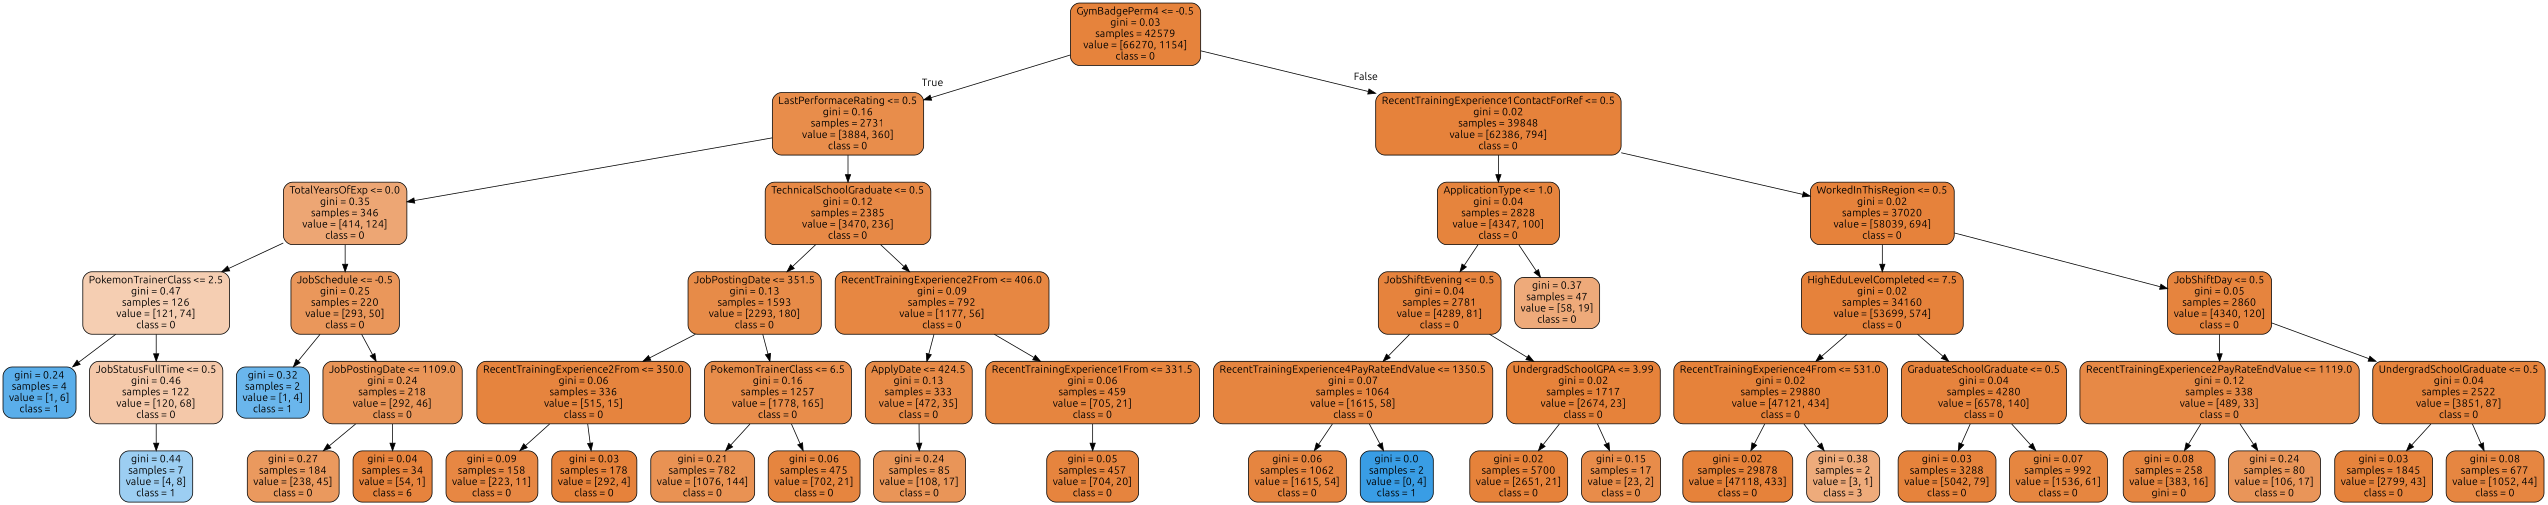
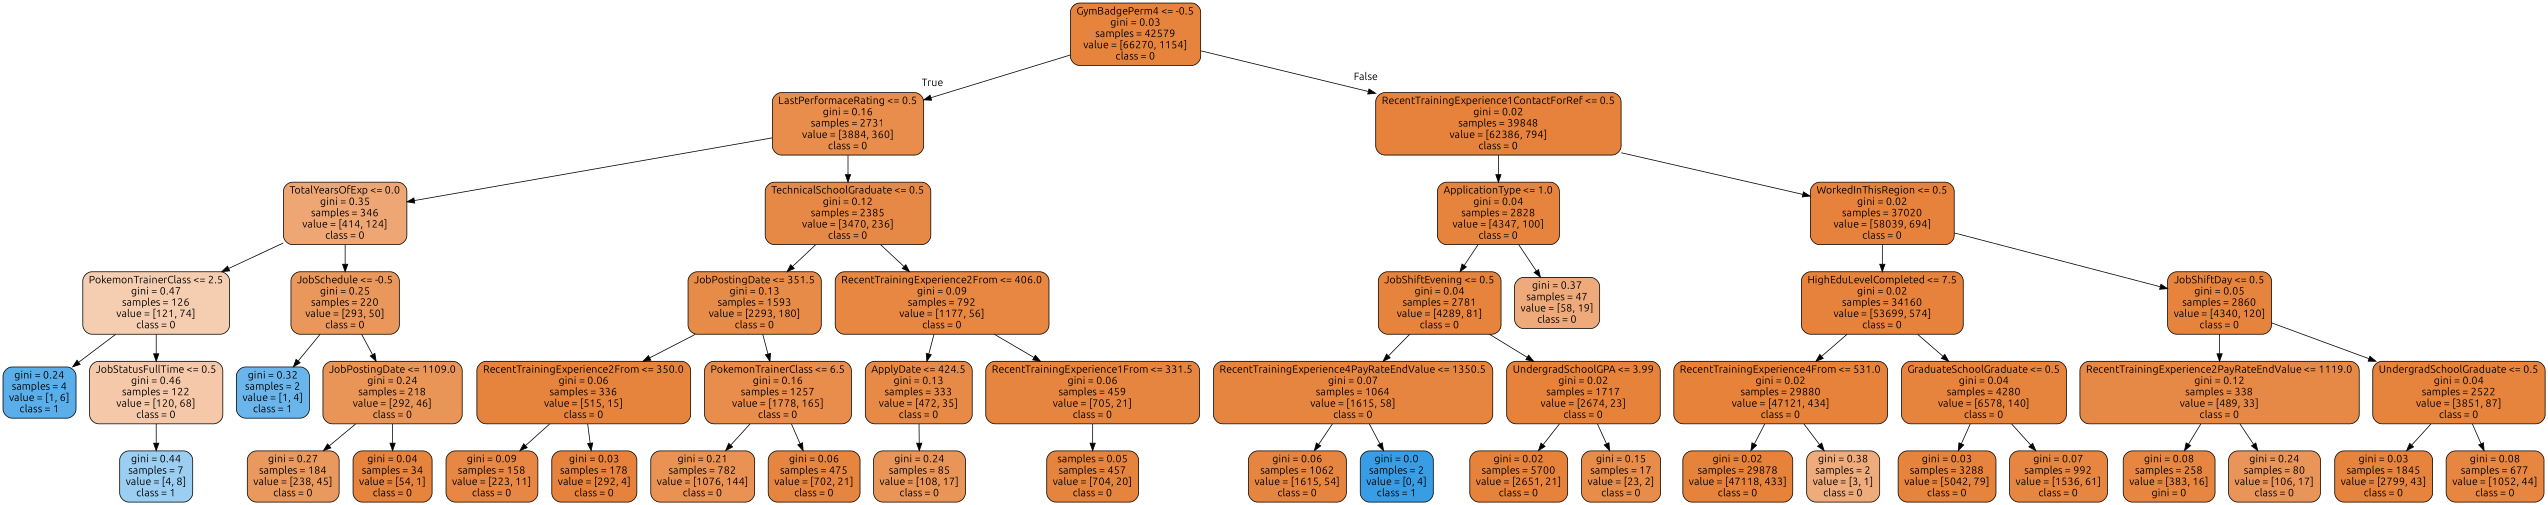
node "gini = 0.04 samples = 34 value = [54, 1] class = 6": label "gini = 0.04 samples = 34 value = [54, 1] class = 6" -> "gini = 0.04 samples = 34 value = [54, 1] class = 0"
node "gini = 0.05 samples = 457 value = [704, 20] class = 0": label "gini = 0.05 samples = 457 value = [704, 20] class = 0" -> "samples = 0.05 samples = 457 value = [704, 20] class = 0"
node "gini = 0.38 samples = 2 value = [3, 1] class = 3": label "gini = 0.38 samples = 2 value = [3, 1] class = 3" -> "gini = 0.38 samples = 2 value = [3, 1] class = 0"
